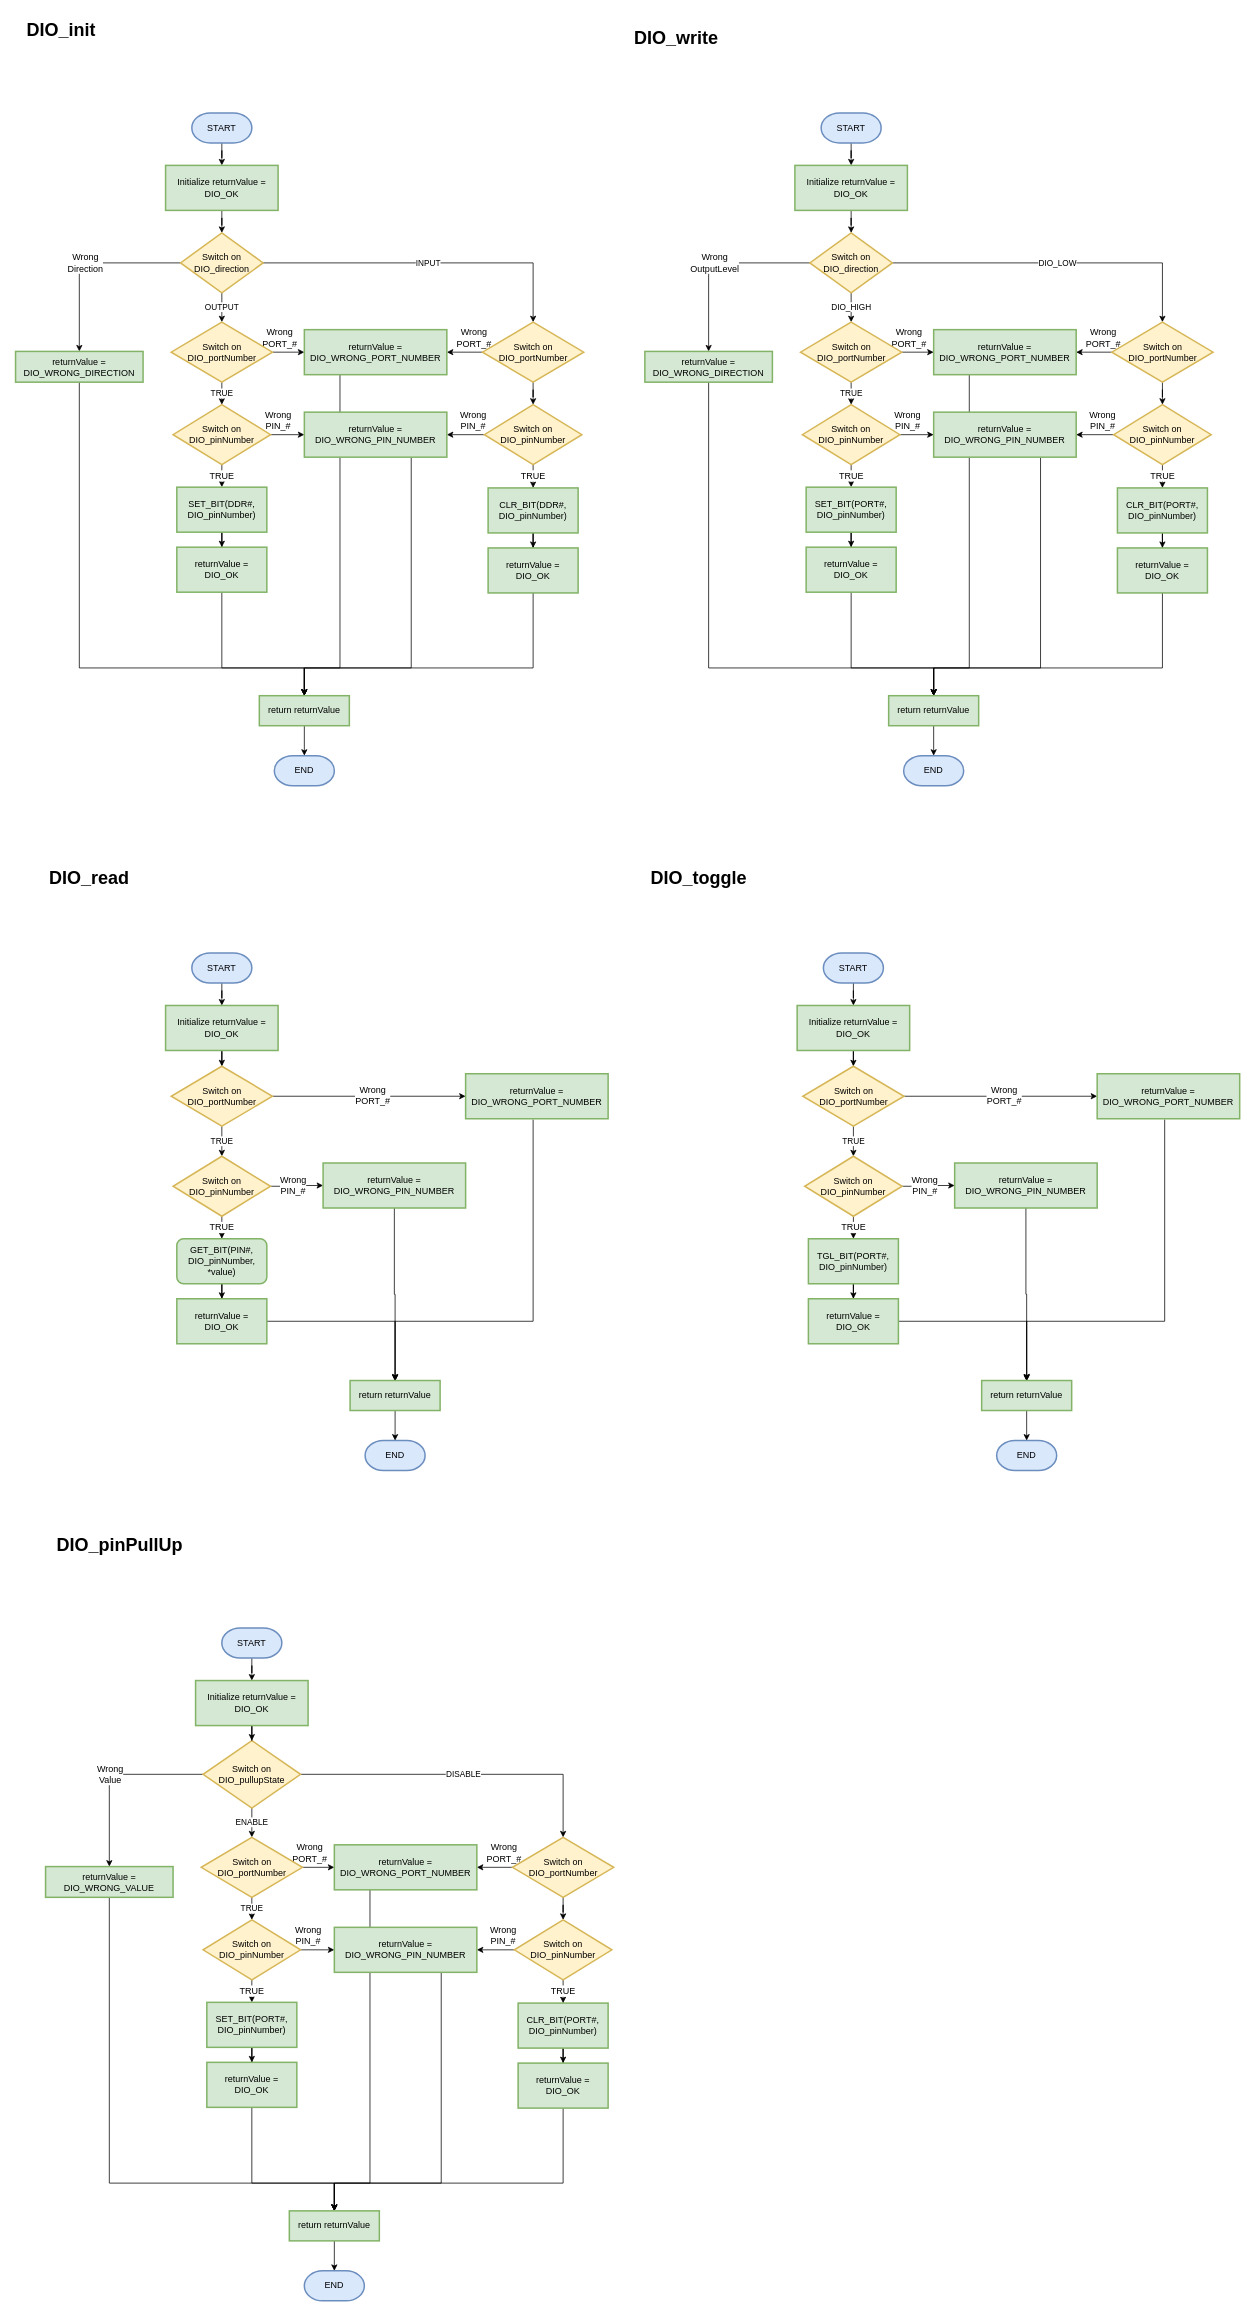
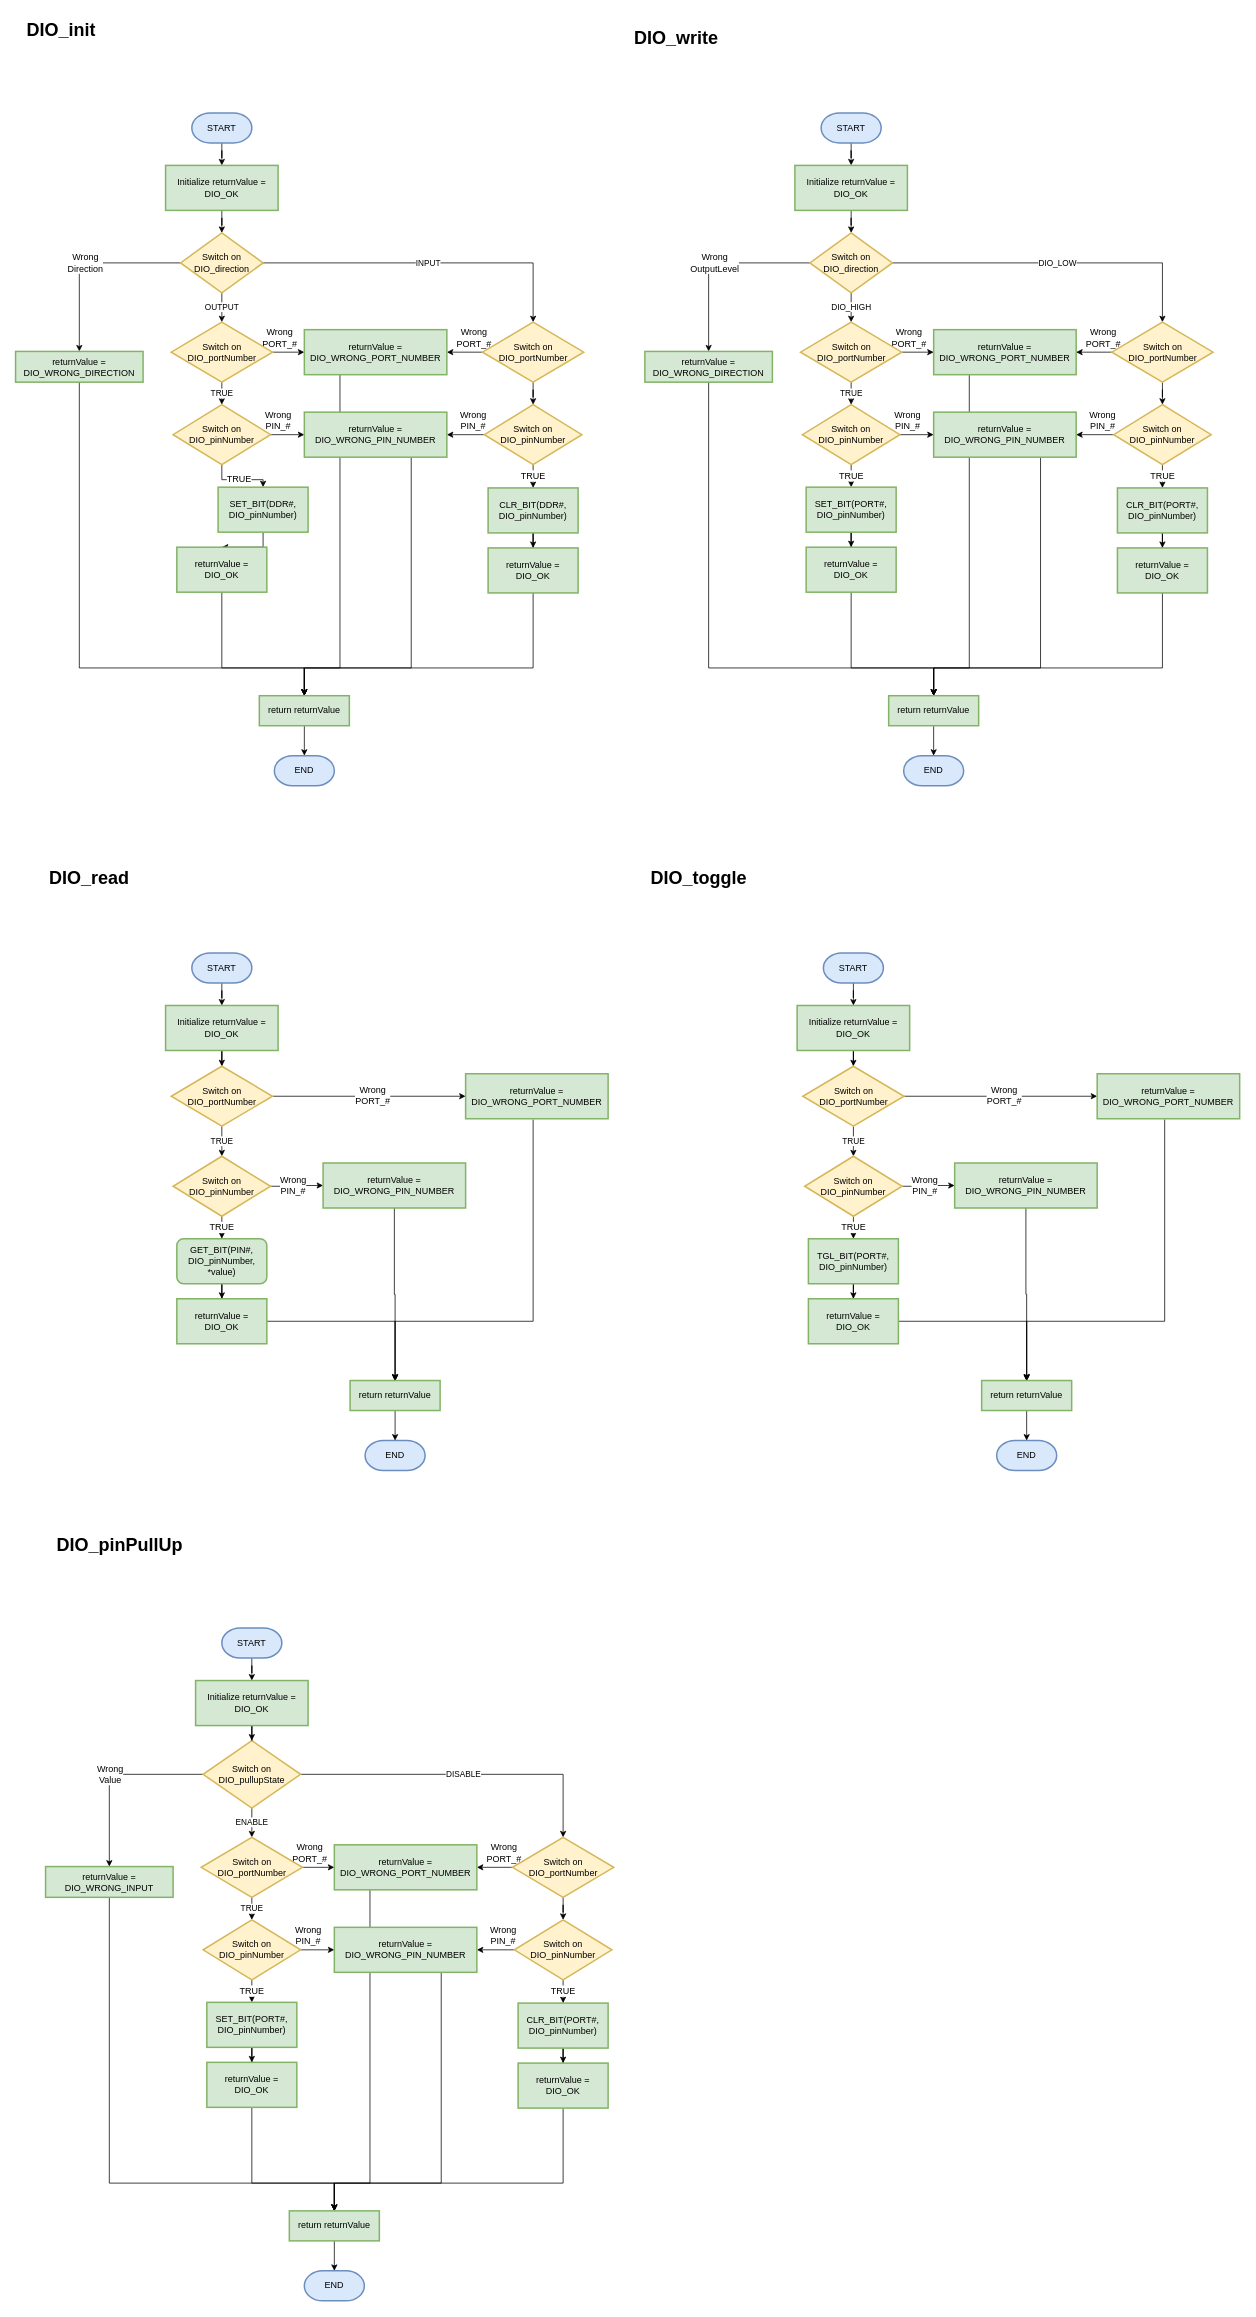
node "SET_BIT(DDR#, DIO_pinNumber)": moved (222, 510) -> (263, 510)
node "returnValue = DIO_WRONG_VALUE": label "returnValue = DIO_WRONG_VALUE" -> "returnValue = DIO_WRONG_INPUT"
